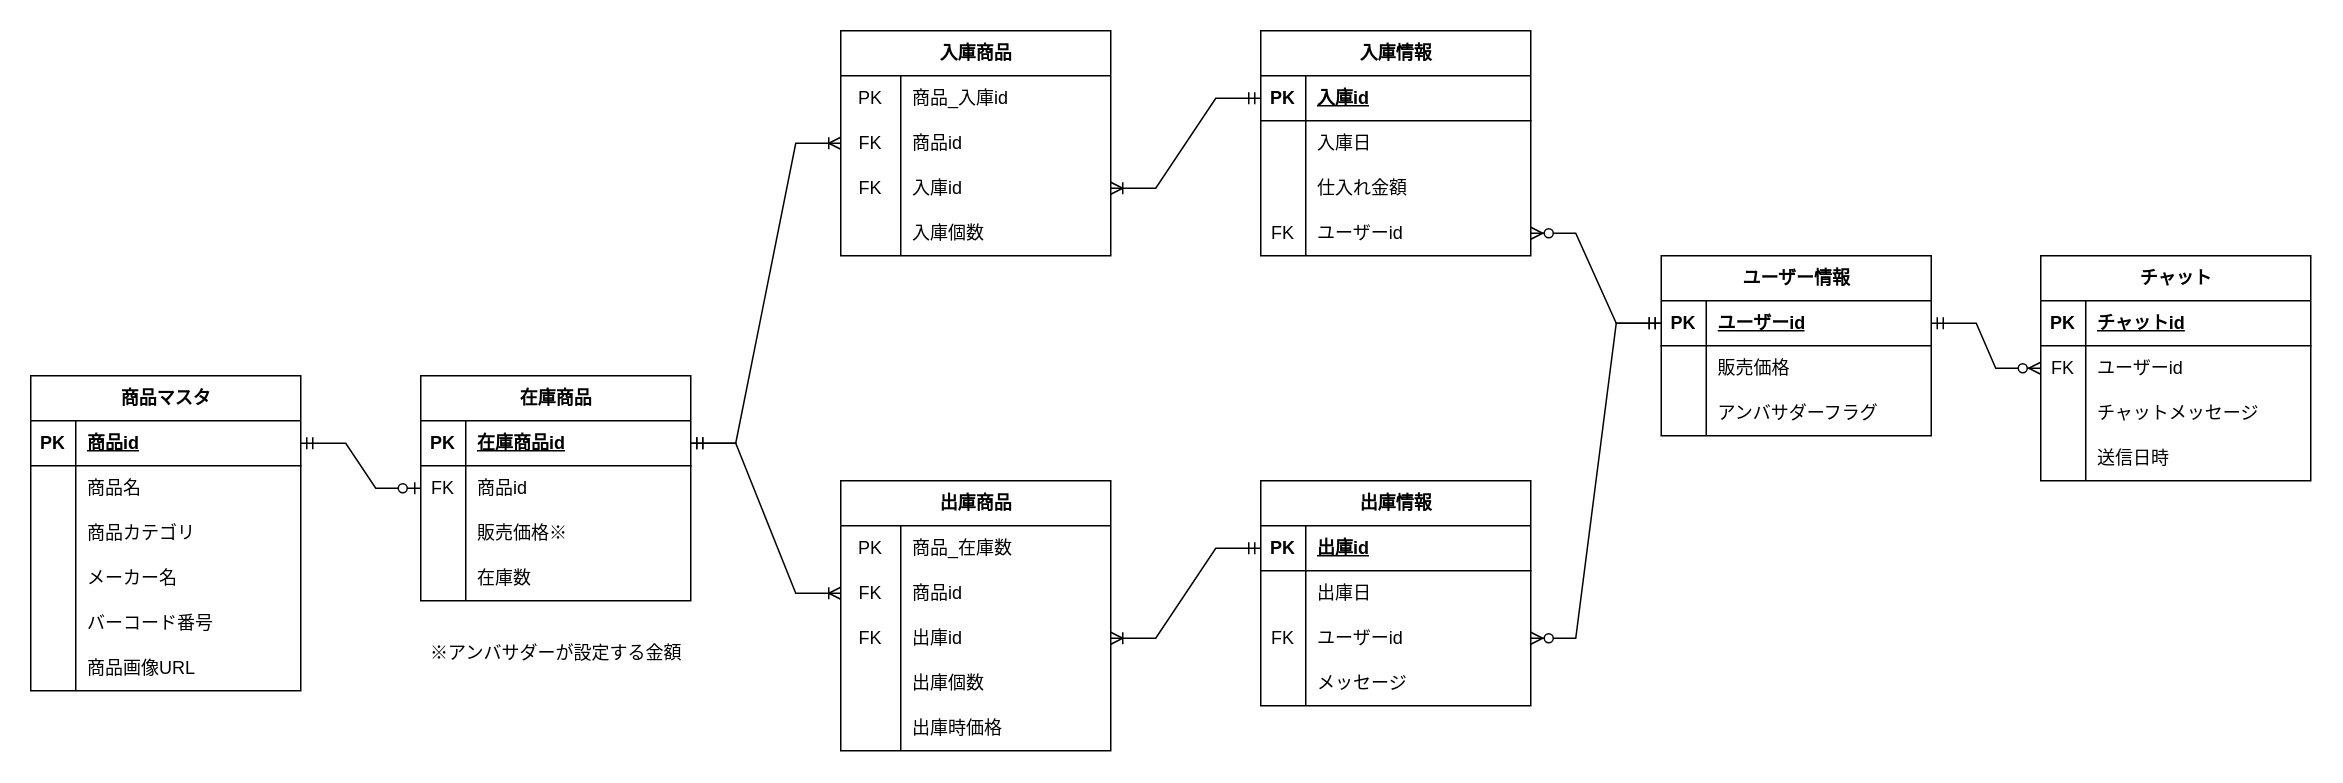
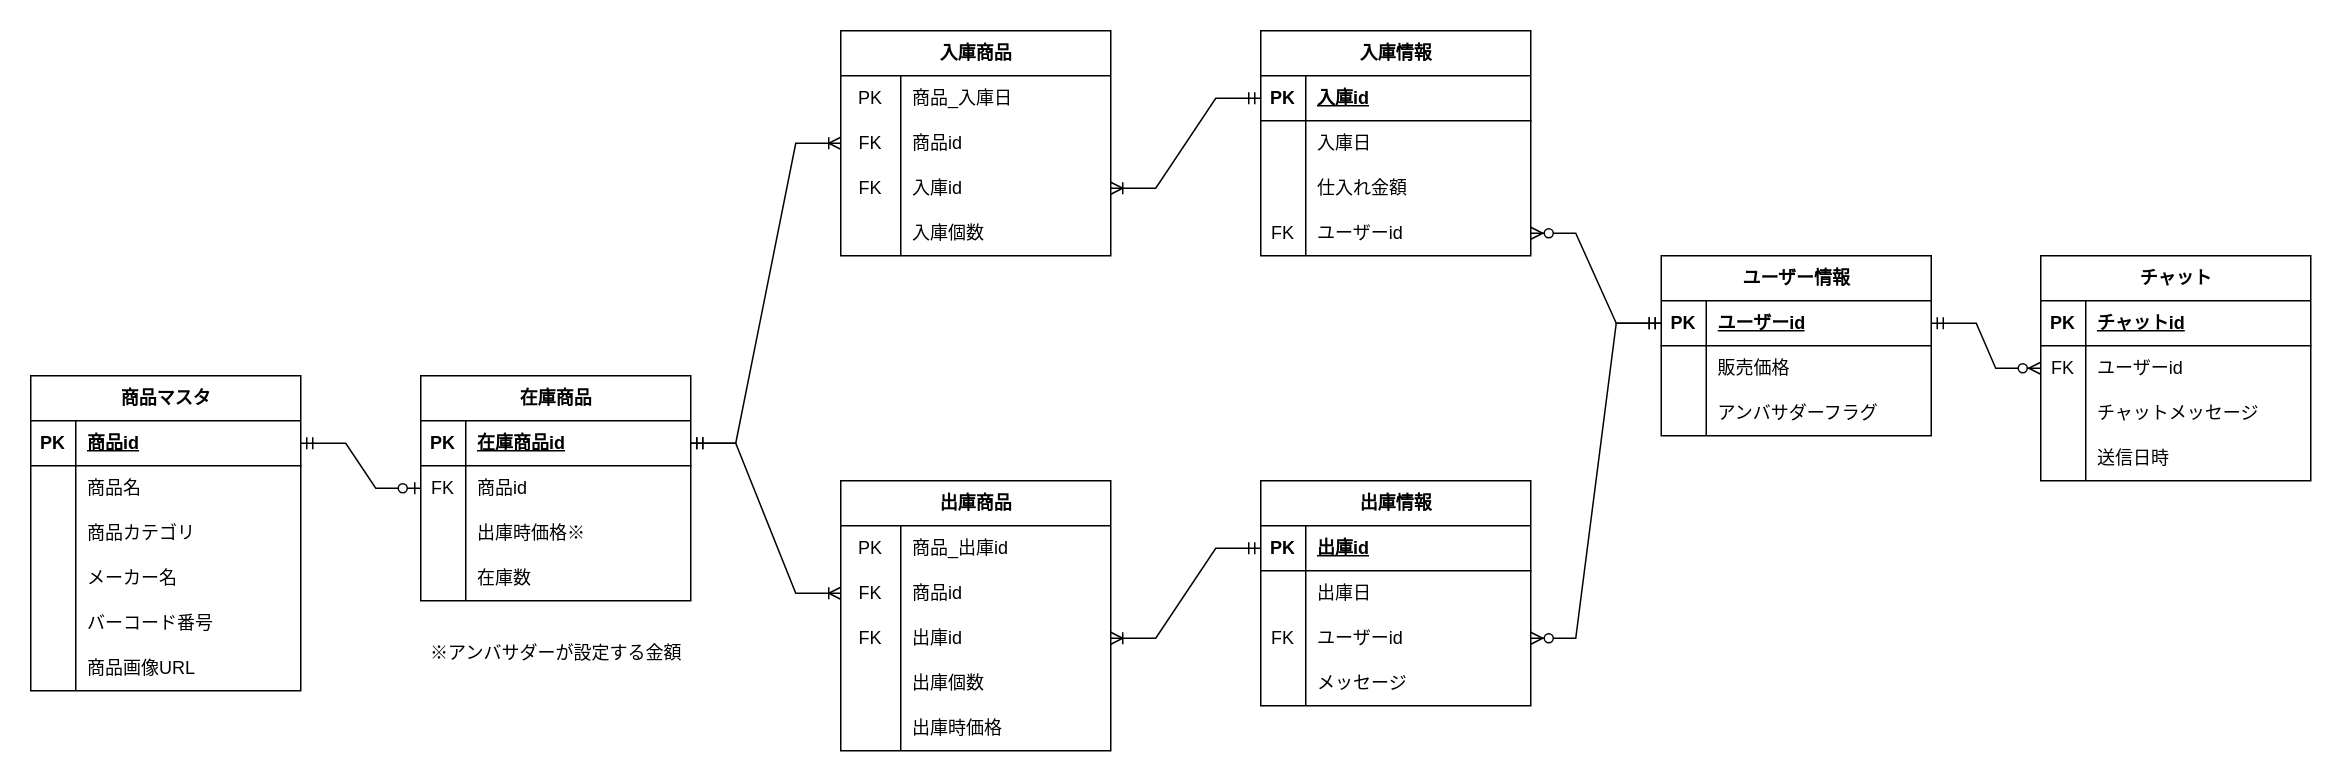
node "商品_入庫id": label "商品_入庫id" -> "商品_入庫日"
node "販売価格※": label "販売価格※" -> "出庫時価格※"
node "商品_在庫数": label "商品_在庫数" -> "商品_出庫id"
